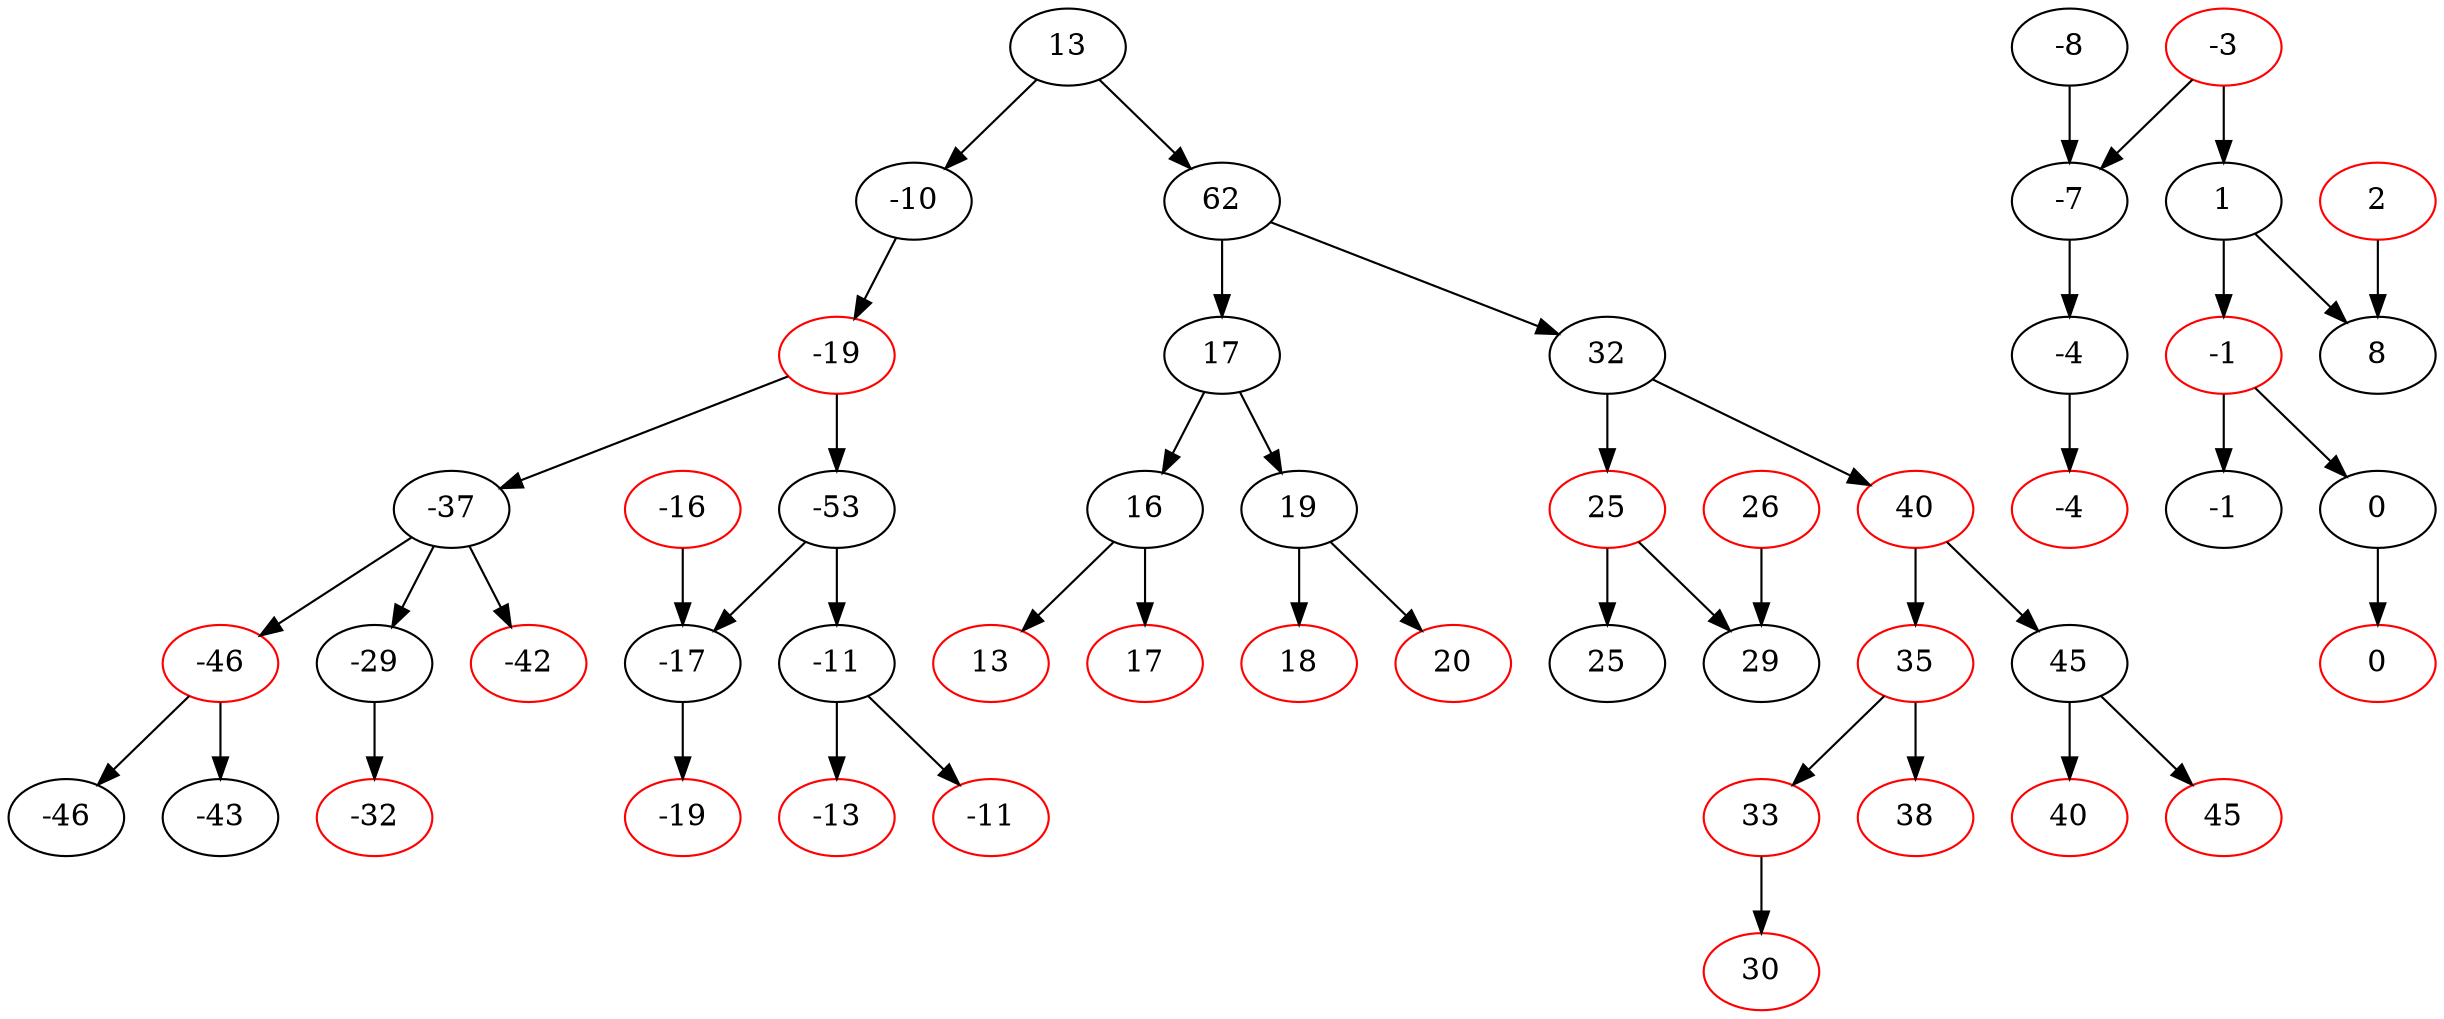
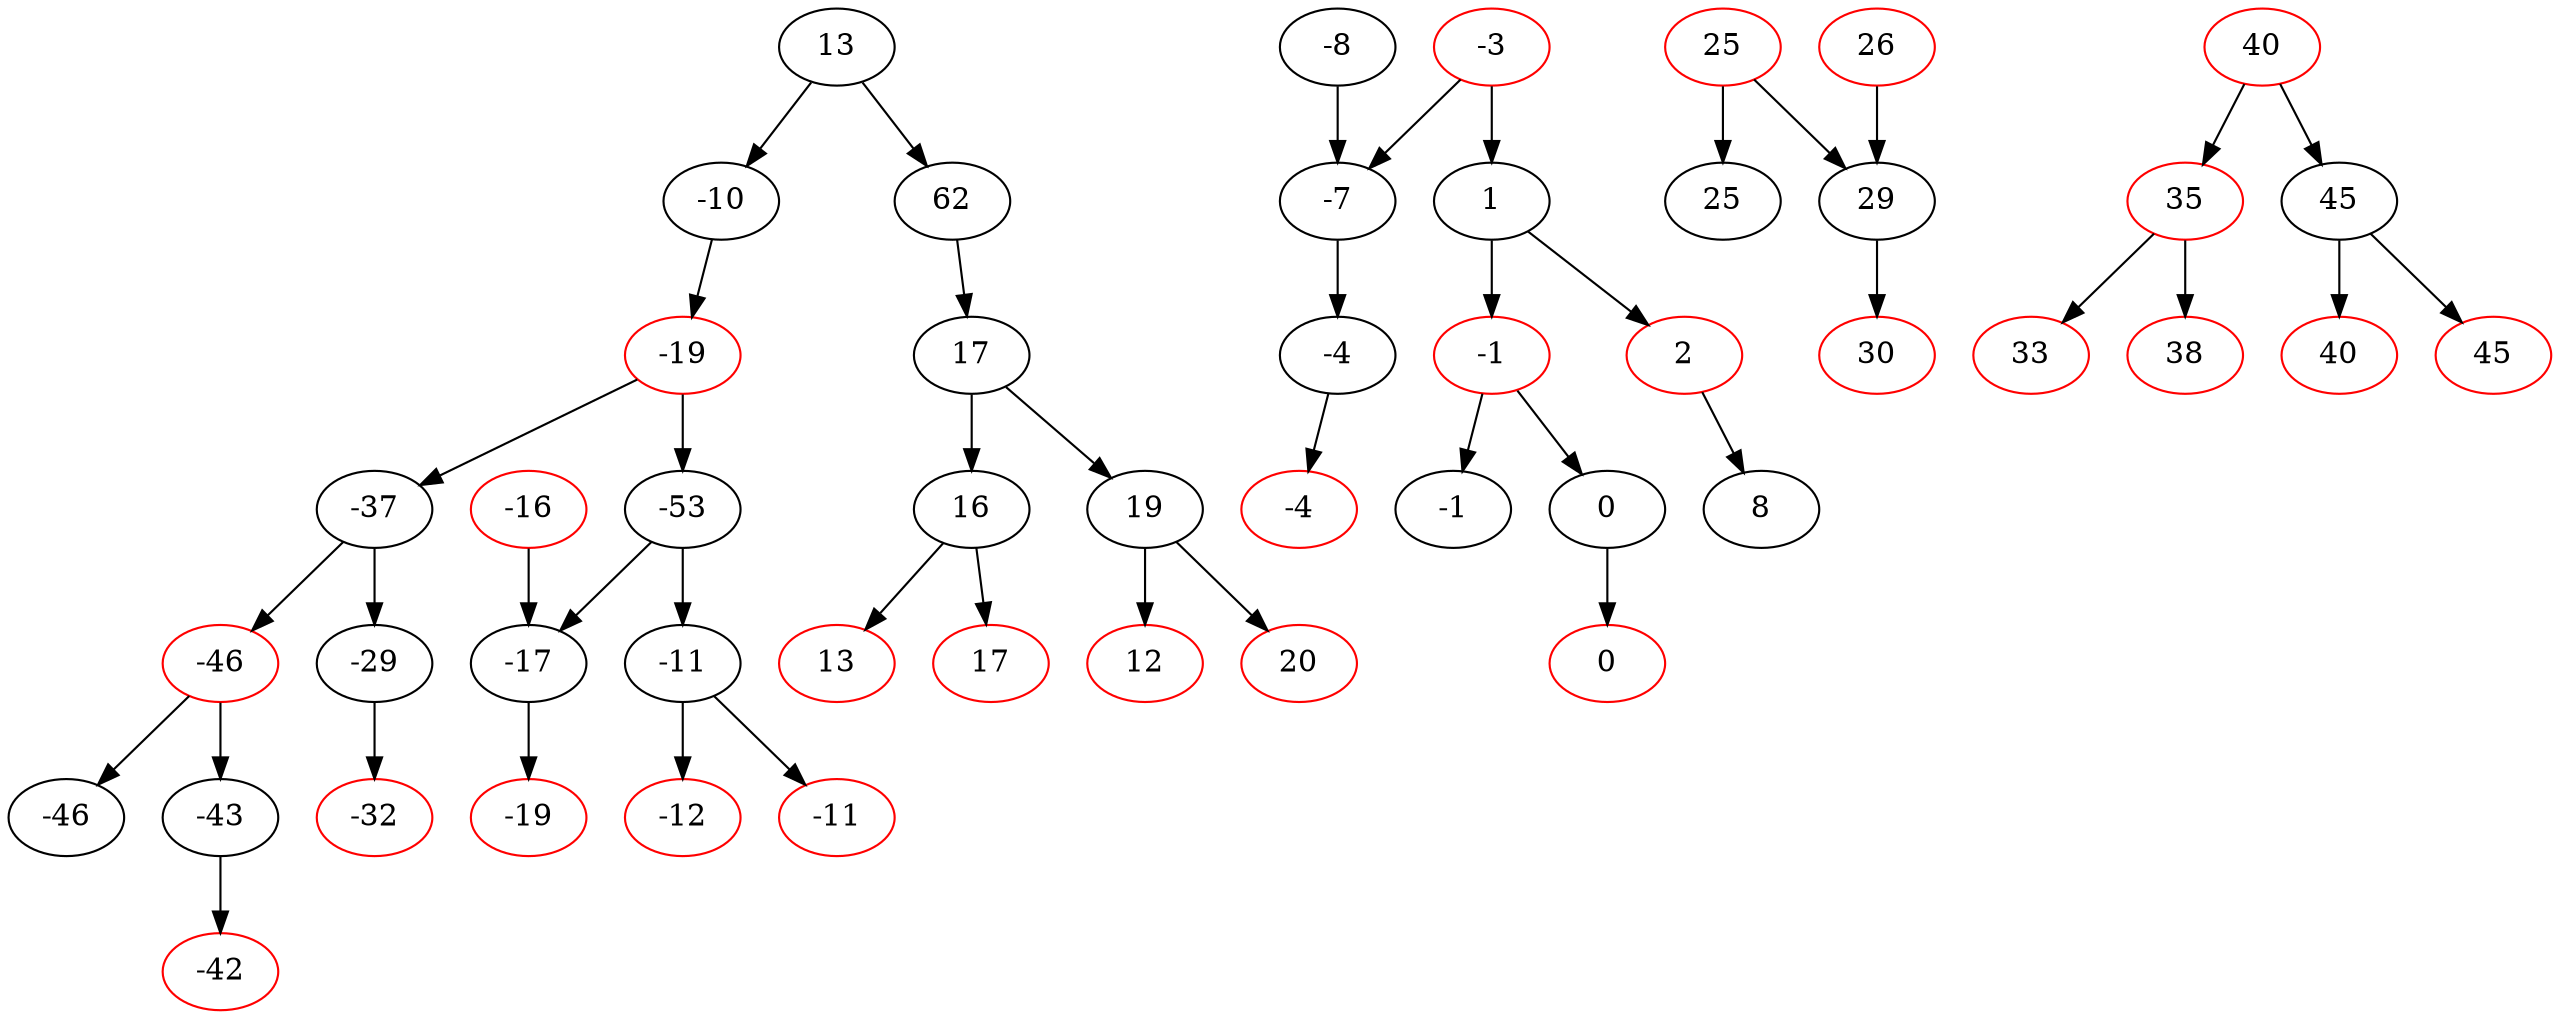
edge "1" -> "8": now "1" -> "2"
node "32": removed
edge "-37" -> "-42": now "-43" -> "-42"
node "18": label "18" -> "12"
node "-13": label "-13" -> "-12"
edge "33" -> "30": now "29" -> "30"
